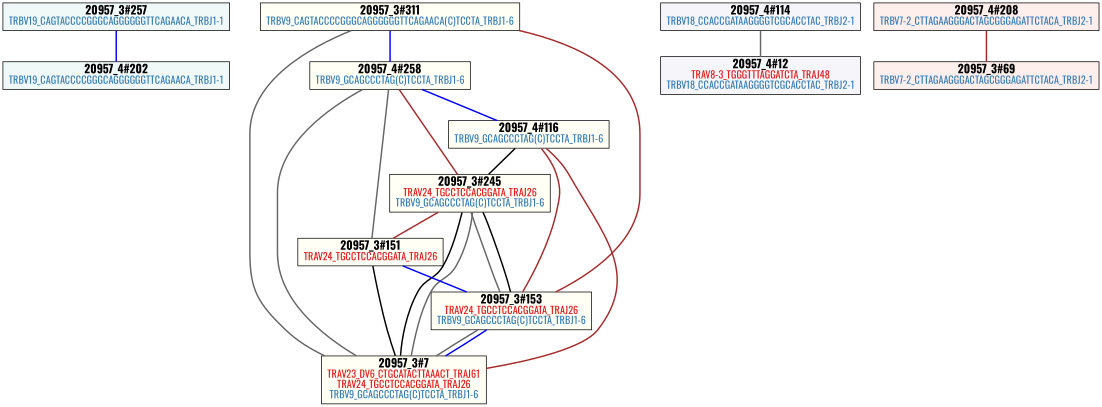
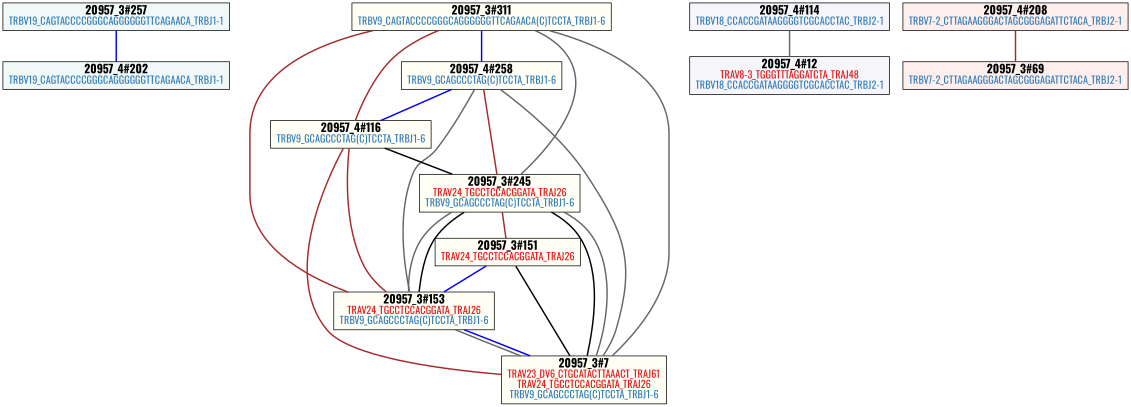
edge "20957_3#311" -- "20957_4#116": added
edge "20957_3#311" -- "20957_3#245": added
edge "20957_4#258" -- "20957_3#151": now "20957_4#258" -- "20957_3#153"
